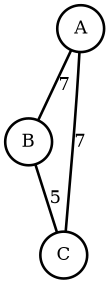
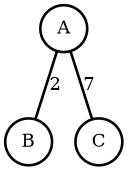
edge "A" -- "B": label "7" -> "2"
edge "B" -- "C": removed, label "5"
